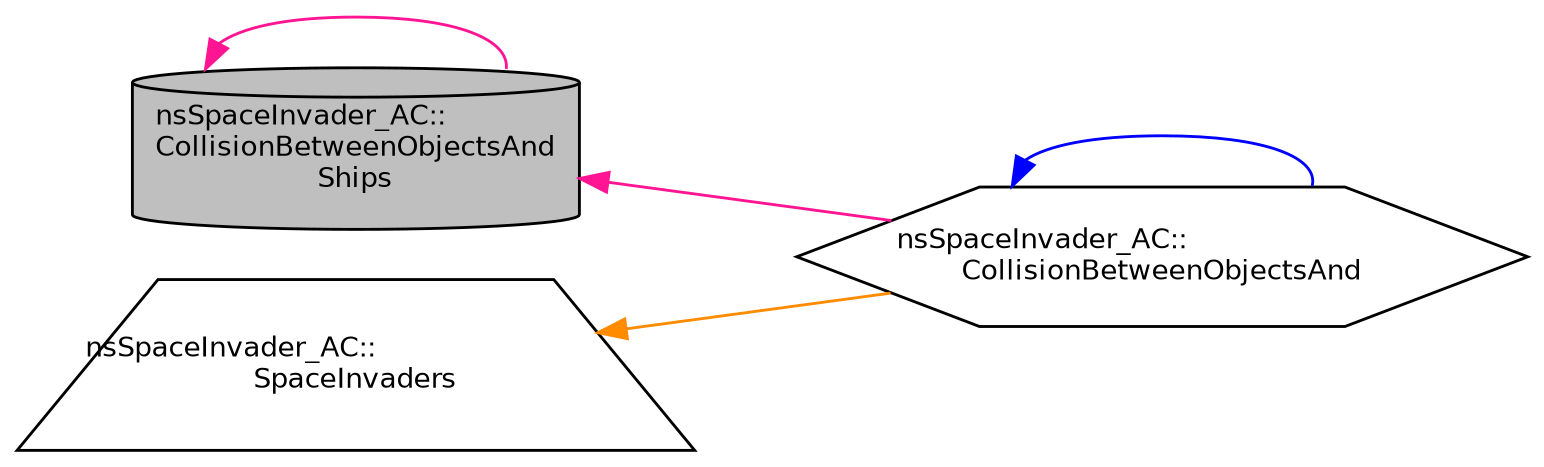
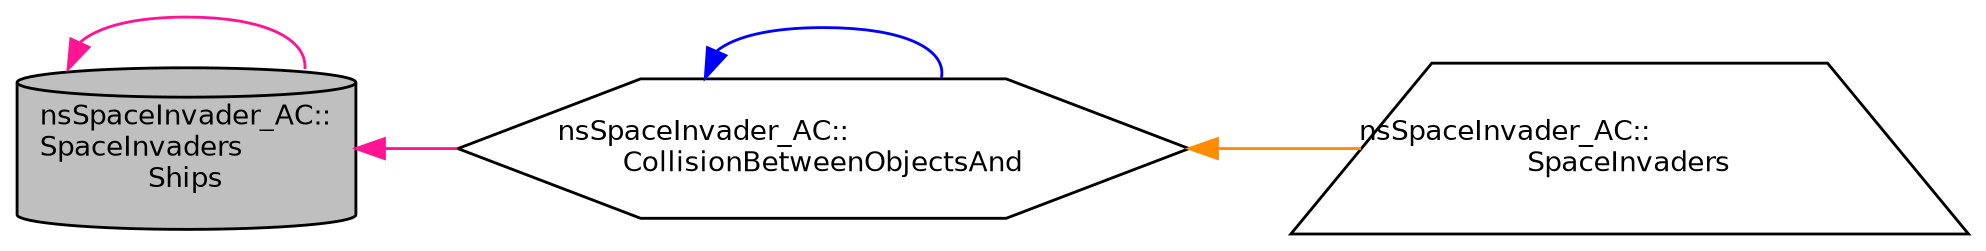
node "nsSpaceInvader_AC:: CollisionBetweenObjectsAnd Ships": label "nsSpaceInvader_AC:: CollisionBetweenObjectsAnd Ships" -> "nsSpaceInvader_AC:: SpaceInvaders Ships"
edge "nsSpaceInvader_AC:: CollisionBetweenObjectsAnd" -> "nsSpaceInvader_AC:: SpaceInvaders": reversed
